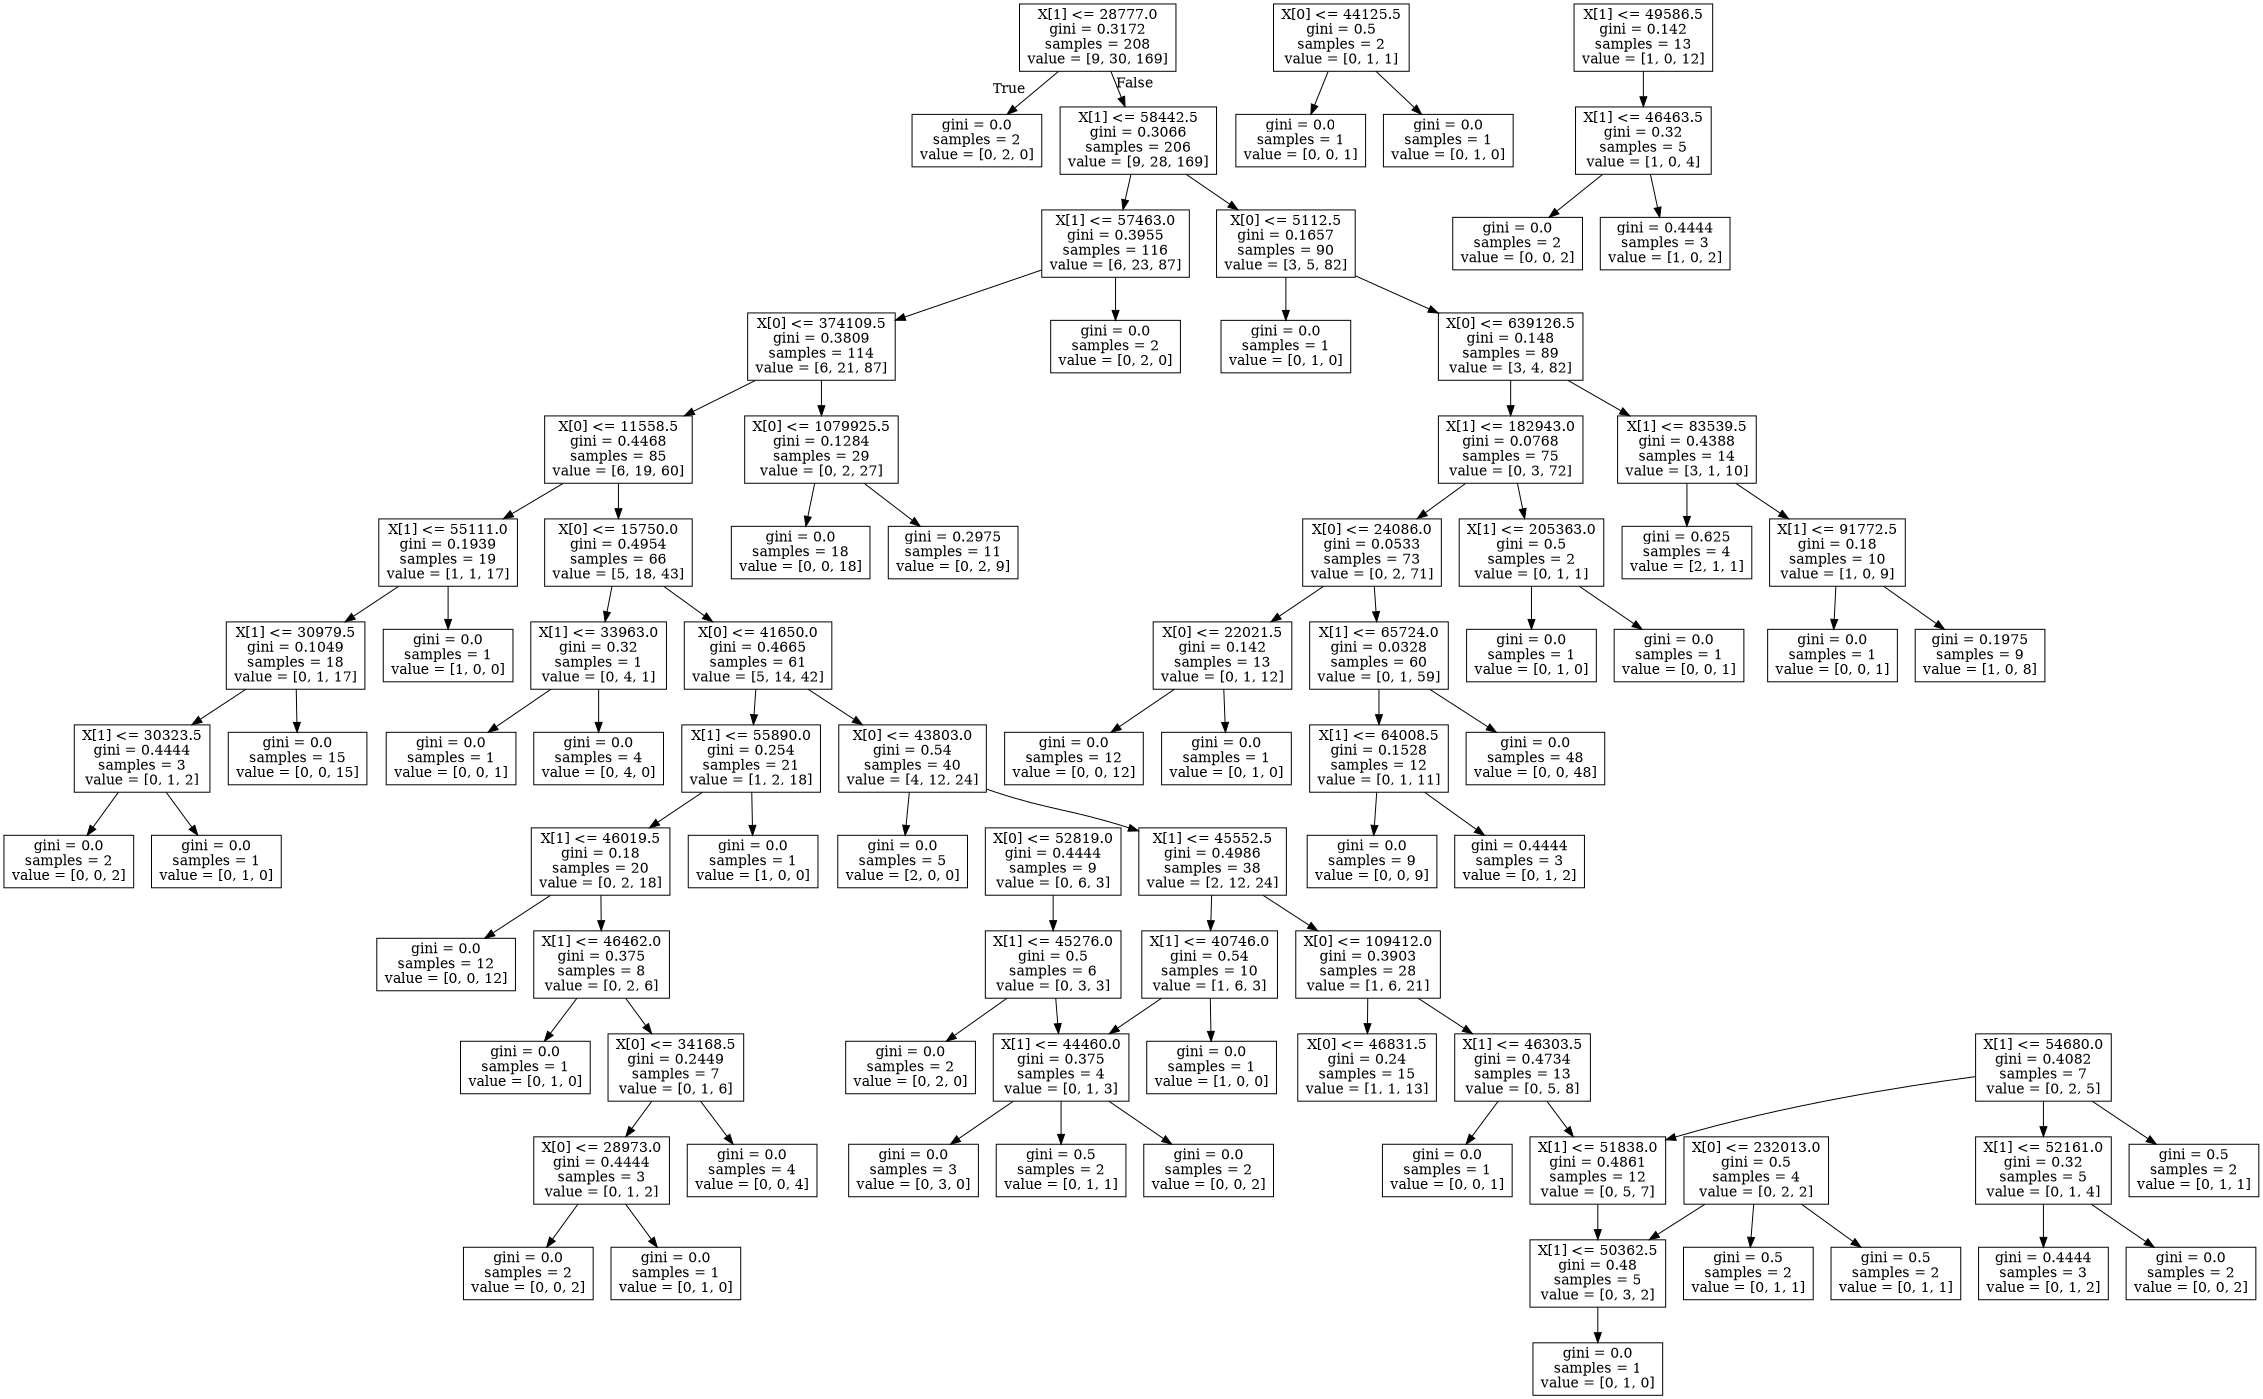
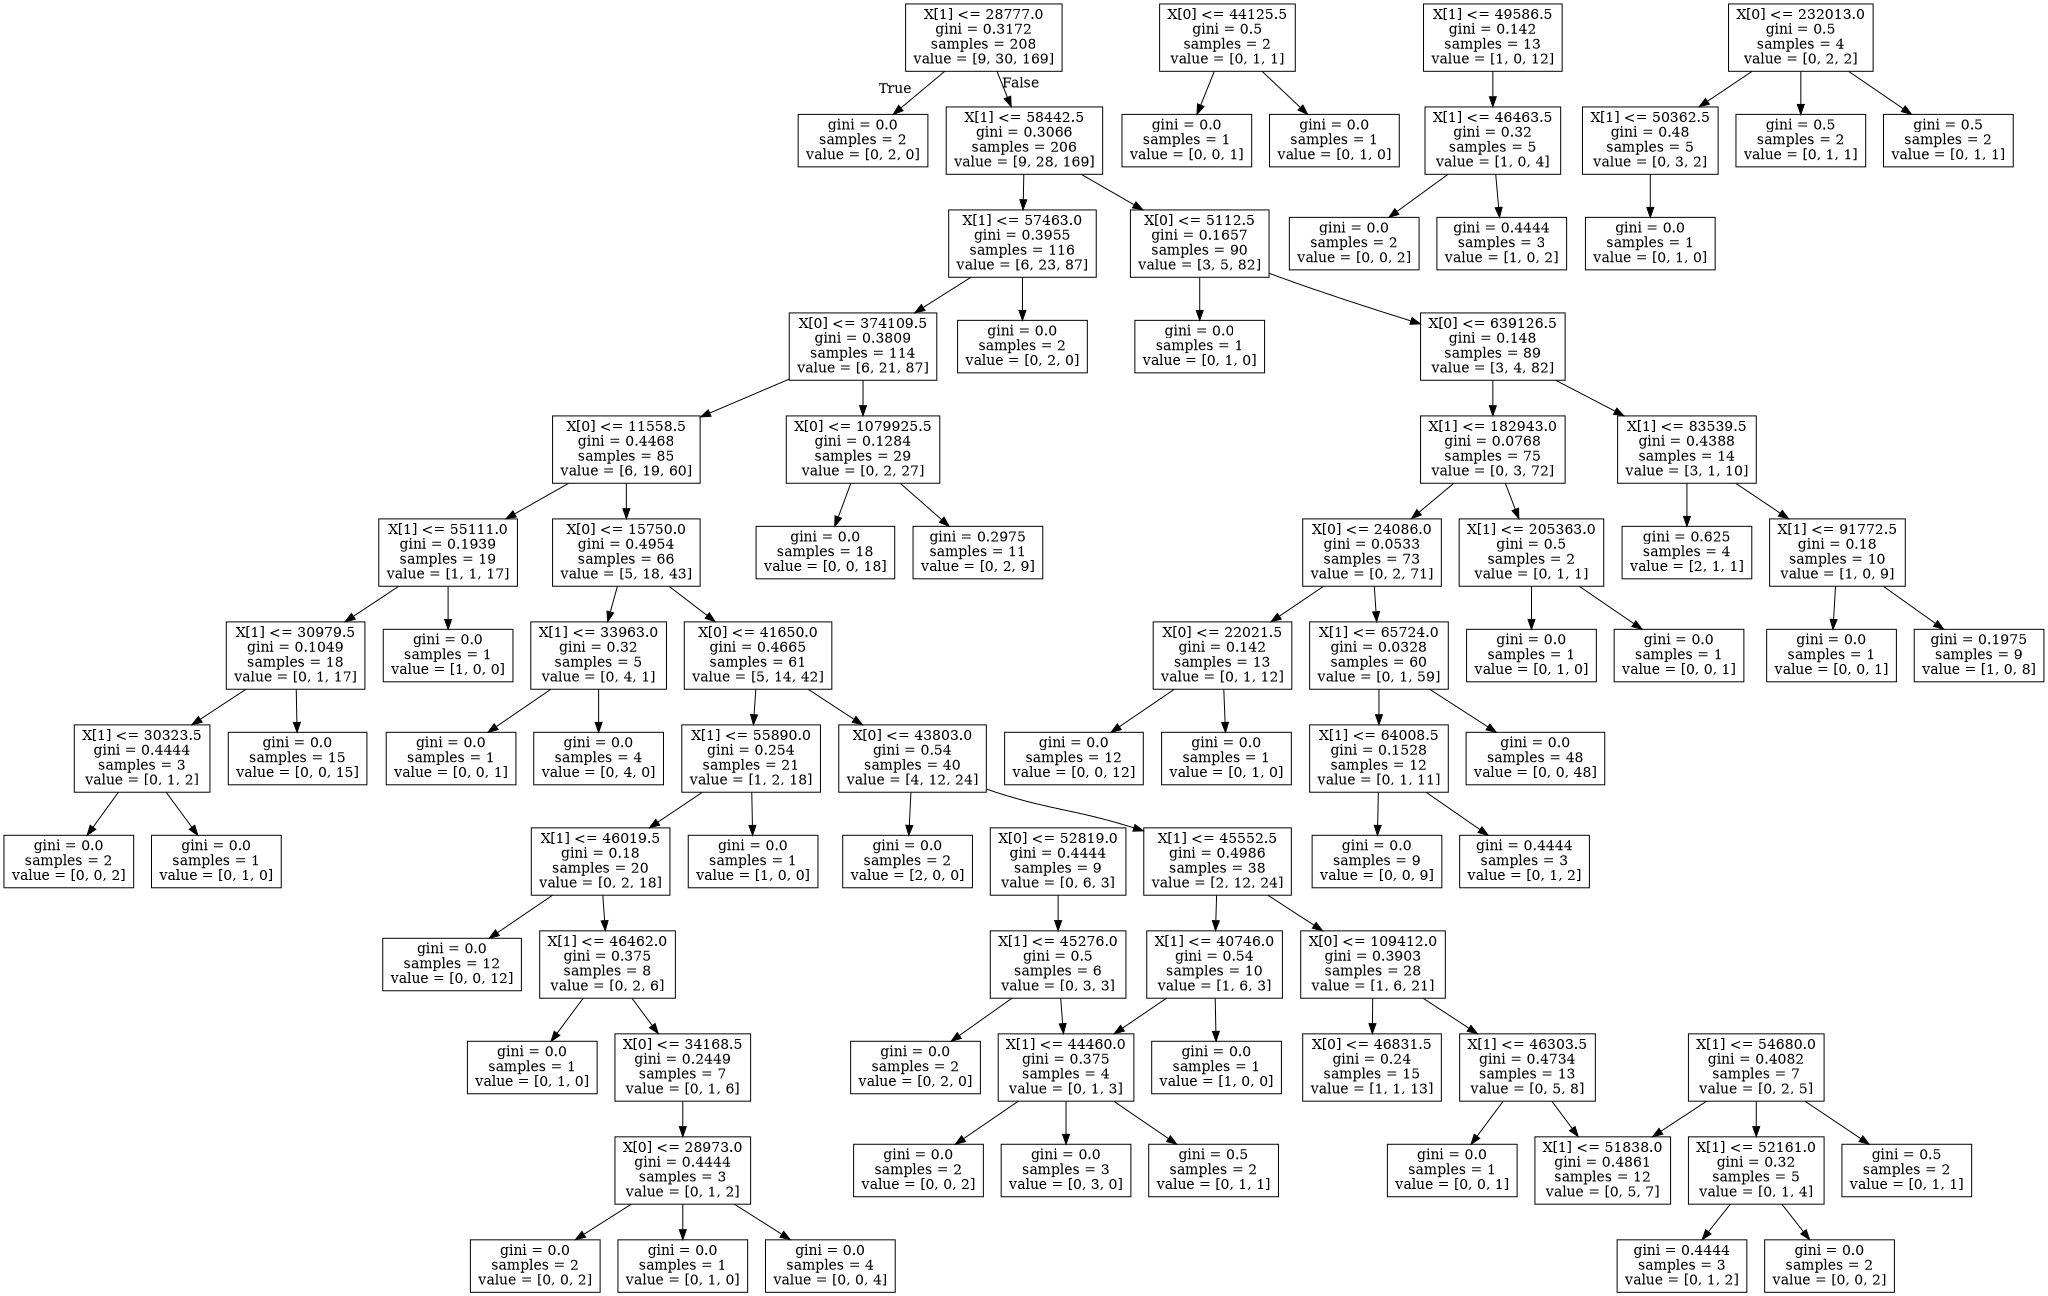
node "X[1] <= 33963.0 gini = 0.32 samples = 1 value = [0, 4, 1]": label "X[1] <= 33963.0 gini = 0.32 samples = 1 value = [0, 4, 1]" -> "X[1] <= 33963.0 gini = 0.32 samples = 5 value = [0, 4, 1]"
node "gini = 0.0 samples = 5 value = [2, 0, 0]": label "gini = 0.0 samples = 5 value = [2, 0, 0]" -> "gini = 0.0 samples = 2 value = [2, 0, 0]"
edge "X[0] <= 34168.5 gini = 0.2449 samples = 7 value = [0, 1, 6]" -> "gini = 0.0 samples = 4 value = [0, 0, 4]": now "X[0] <= 28973.0 gini = 0.4444 samples = 3 value = [0, 1, 2]" -> "gini = 0.0 samples = 4 value = [0, 0, 4]"
edge "X[1] <= 51838.0 gini = 0.4861 samples = 12 value = [0, 5, 7]" -> "X[1] <= 50362.5 gini = 0.48 samples = 5 value = [0, 3, 2]": removed
